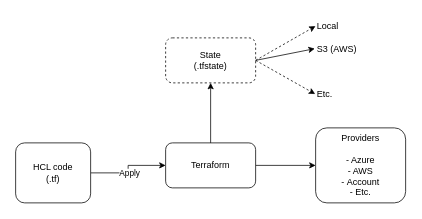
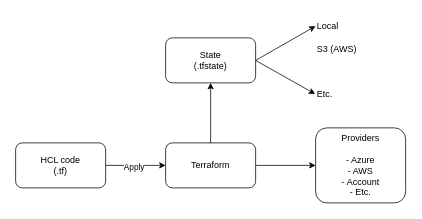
edge "State (.tfstate)" -> "Local": style dashed -> solid
edge "State (.tfstate)" -> "S3 (AWS)": removed
node "State (.tfstate)": style dashed -> solid
edge "State (.tfstate)" -> "Etc.": style dashed -> solid
node "HCL code (.tf)": size 75x60 -> 90x45
